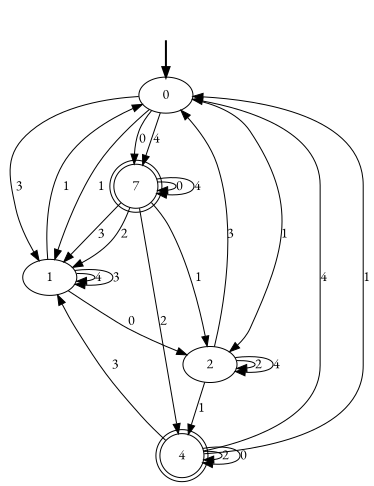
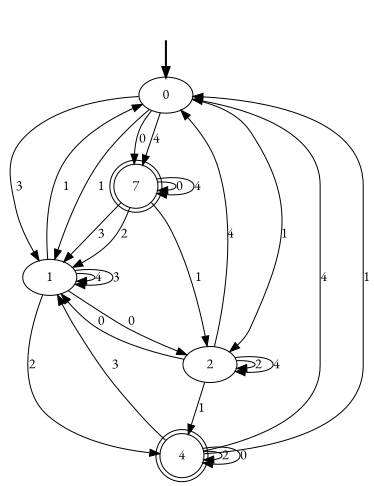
edge "2" -> "0": label "3" -> "4"
edge "7" -> "4": now "1" -> "4"
edge "2" -> "1": added, label "0"
